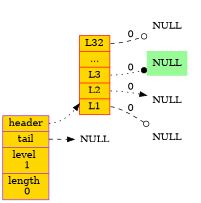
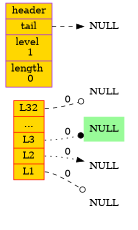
edge "header" -> "L32": removed
